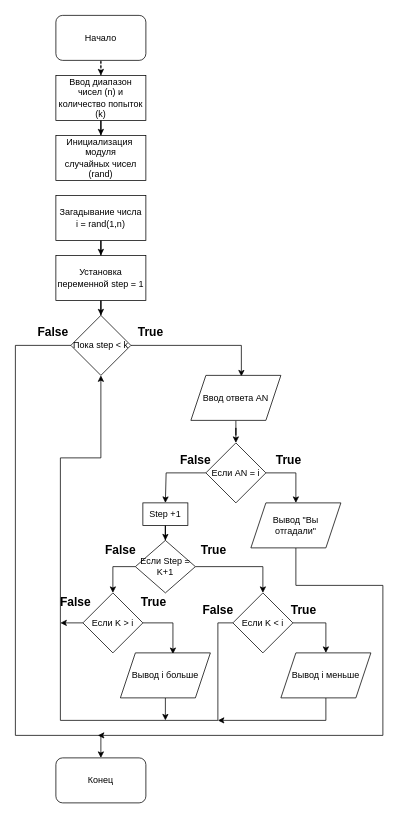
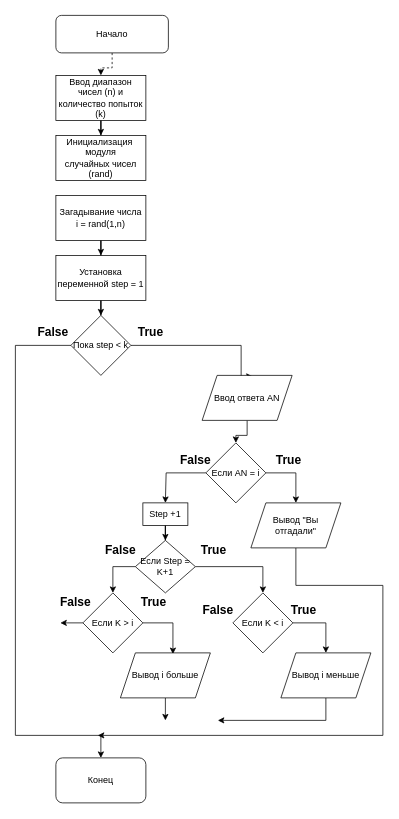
node "Начало": size 90x45 -> 113x38
node "Ввод ответа AN": moved (236, 398) -> (247, 398)
edge "Если K < i" -> "Пока step < k": removed
